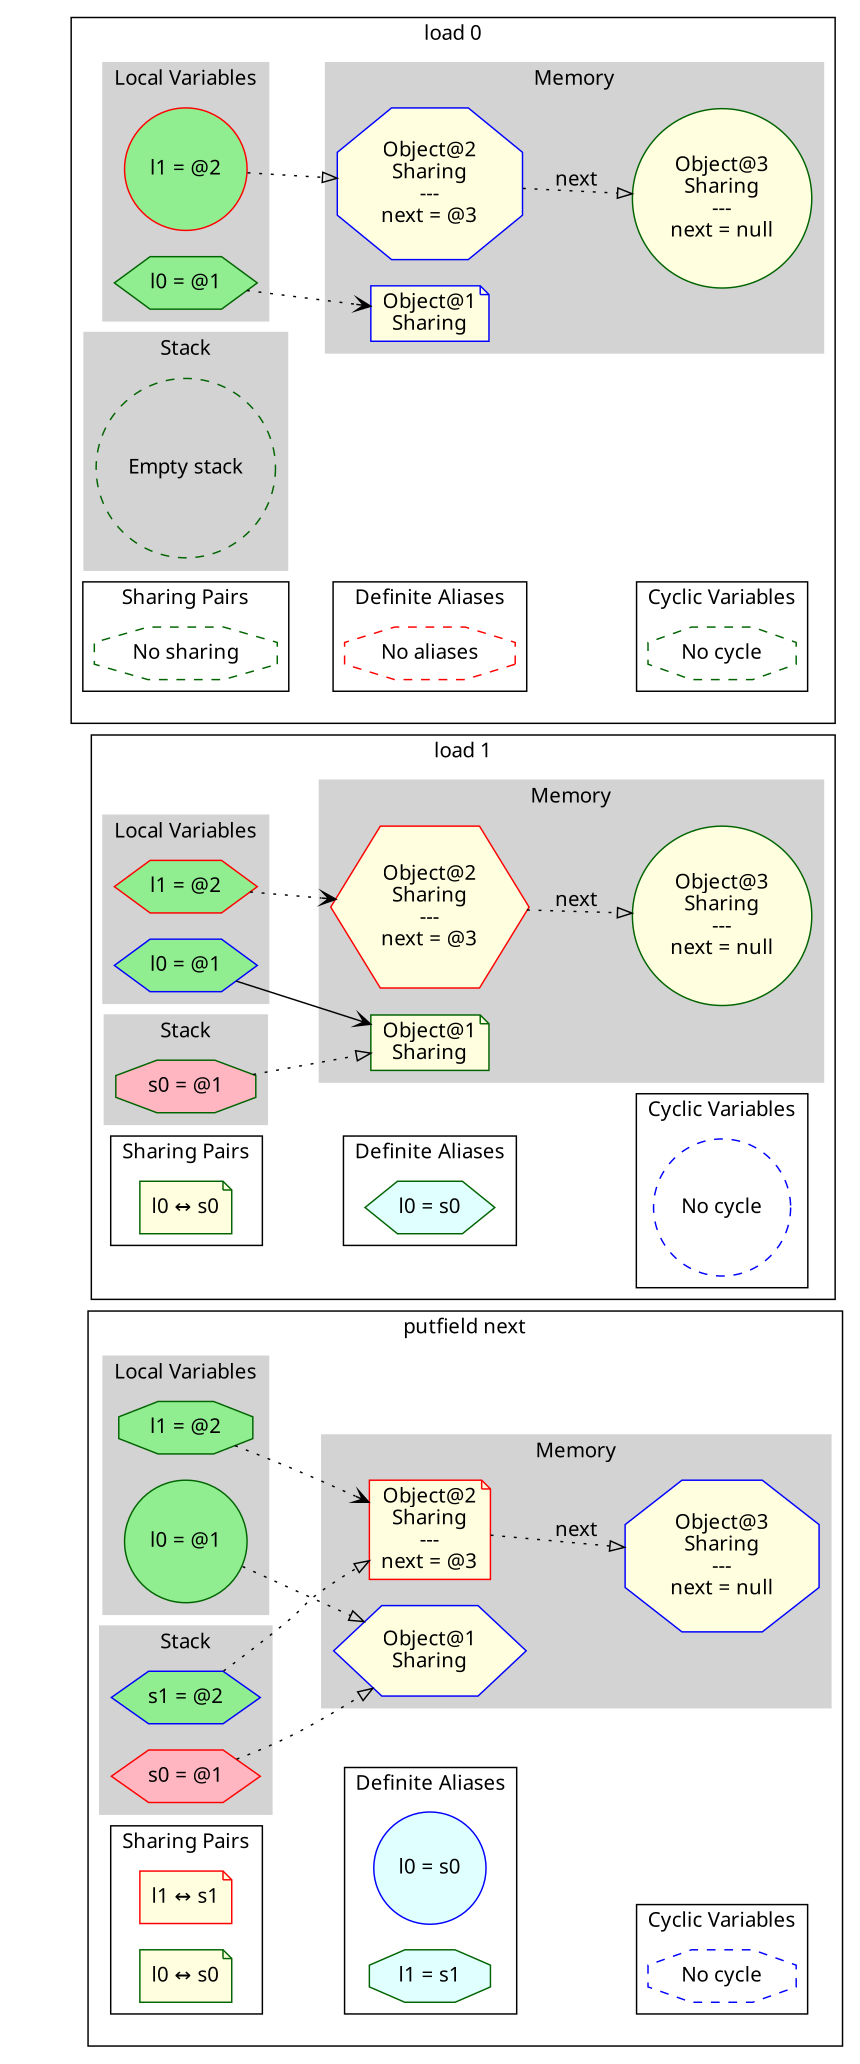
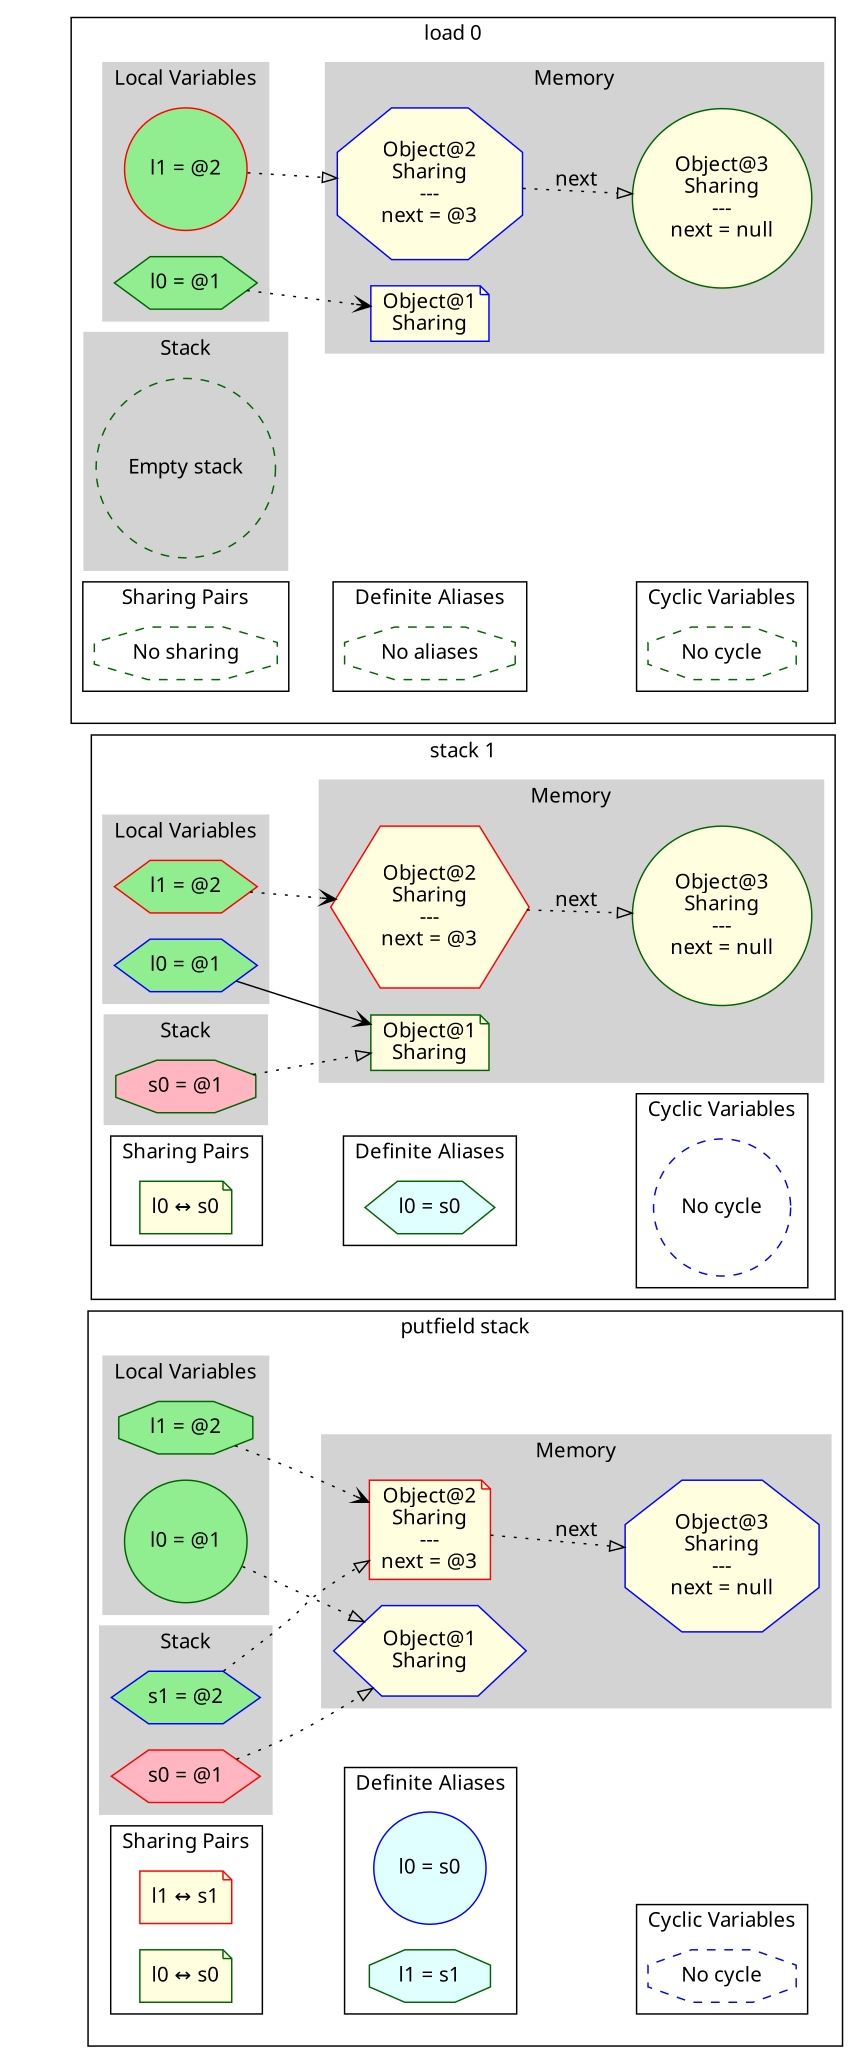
node "No aliases": color red -> darkgreen
cluster "load 1": label "load 1" -> "stack 1"
cluster "putfield next": label "putfield next" -> "putfield stack"
